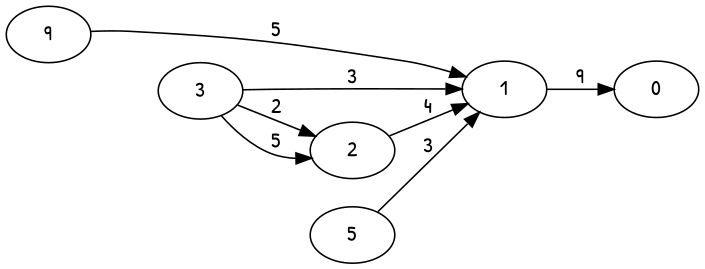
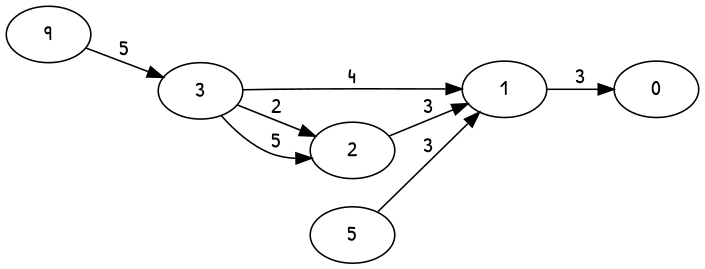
edge "9" -> "1": now "9" -> "3"
edge "3" -> "1": label "3" -> "4"
edge "1" -> "0": label "9" -> "3"
edge "2" -> "1": label "4" -> "3"
